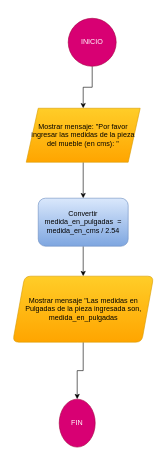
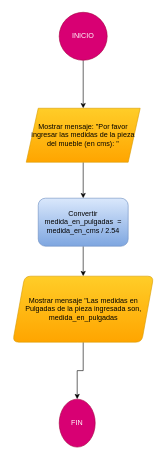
node "INICIO": moved (92, 42) -> (83, 36)
